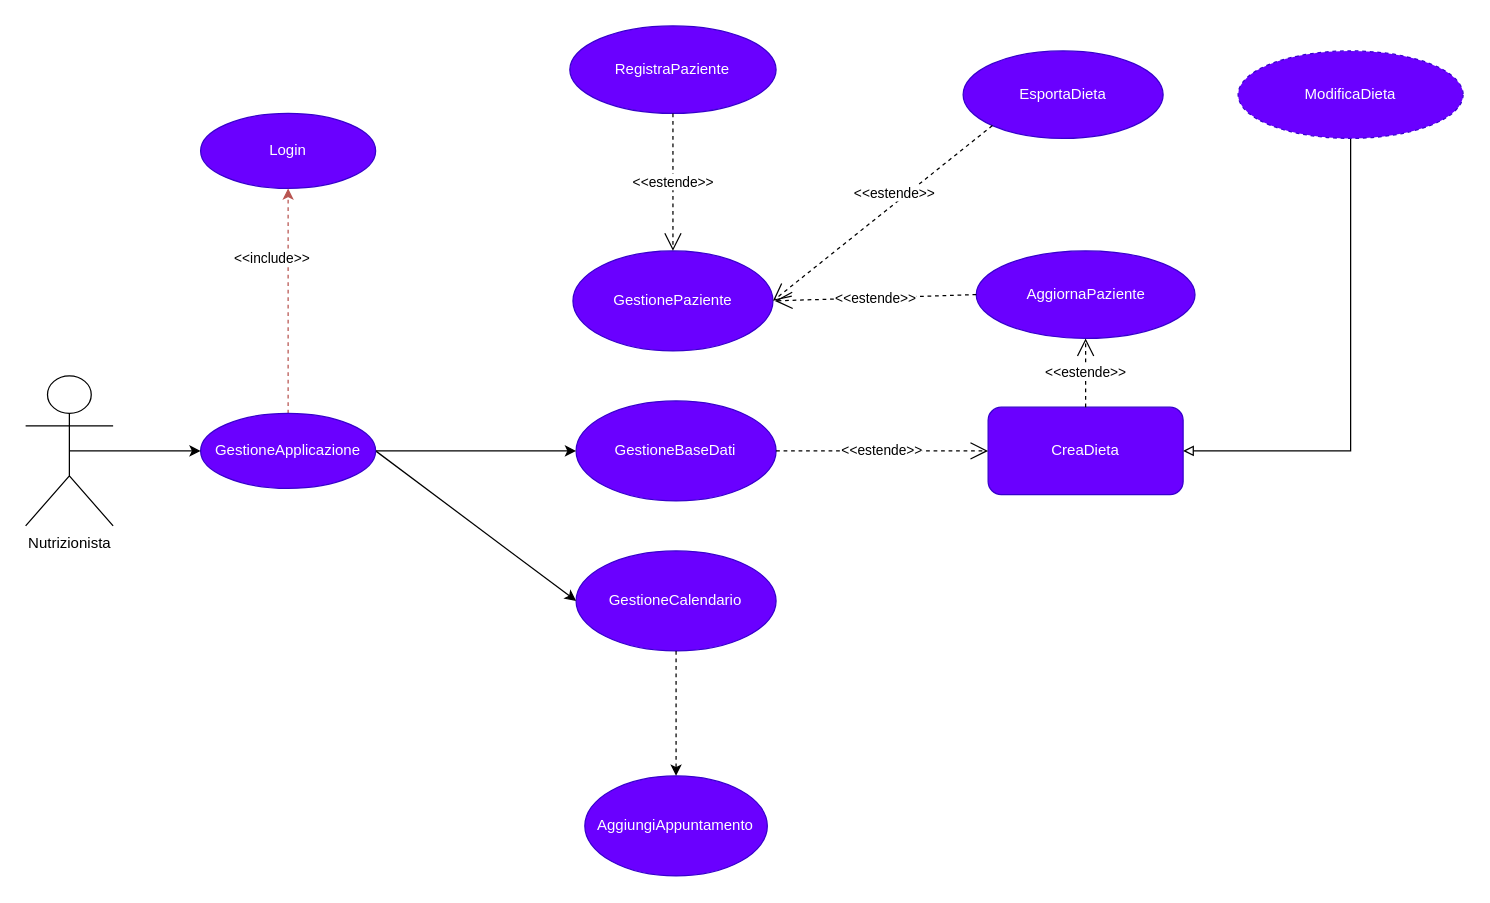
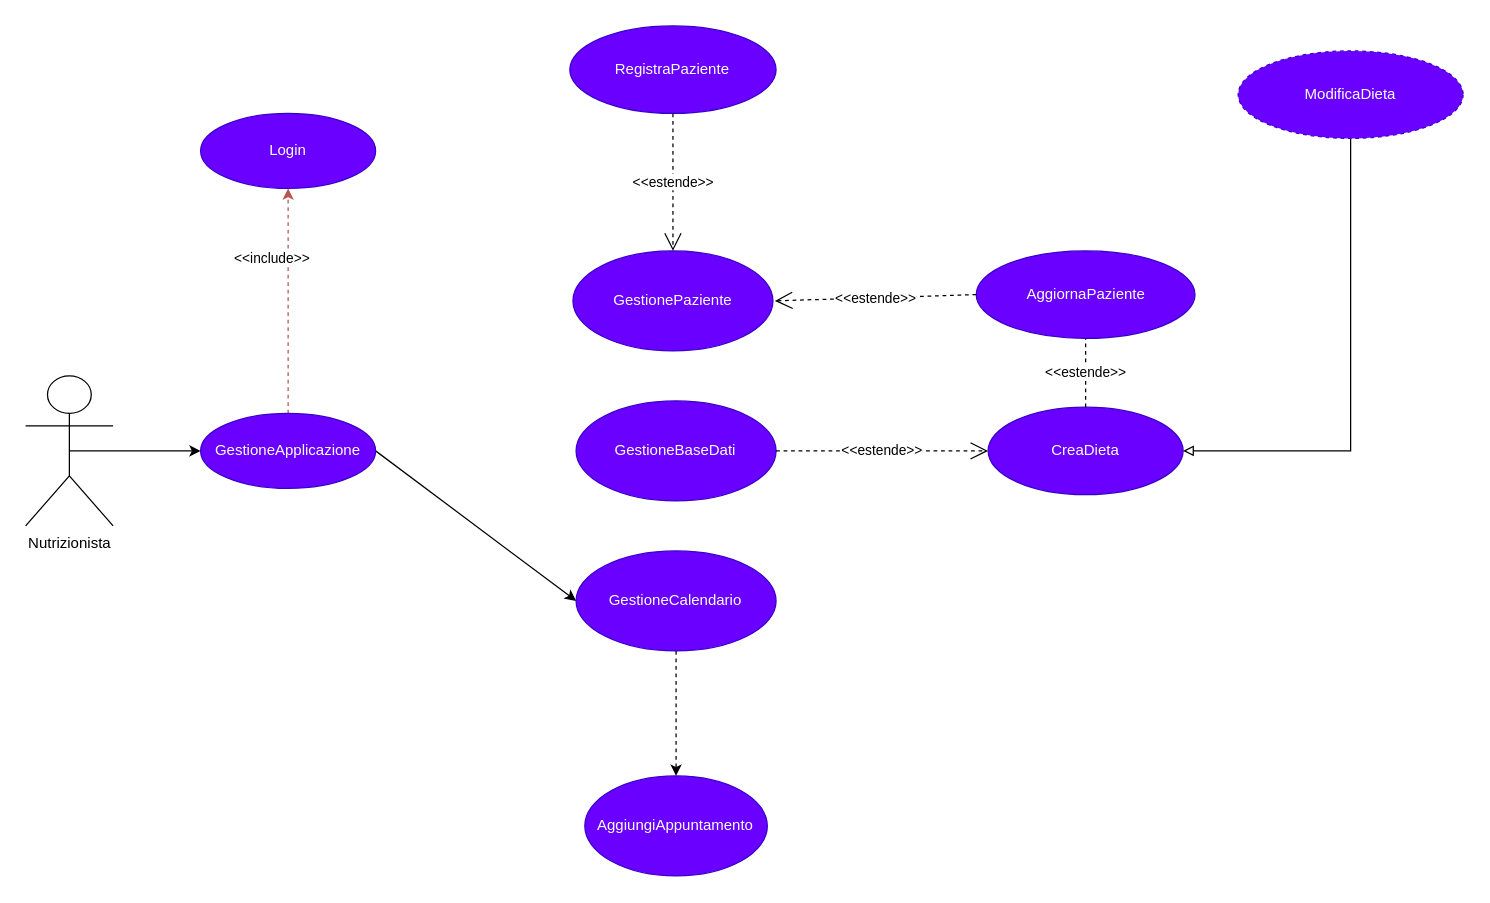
node "EsportaDieta": removed
edge "EsportaDieta" -> "GestionePaziente": removed, label "<<estende>>"
edge "CreaDieta" -> "AggiornaPaziente": arrowhead open -> none
edge "GestioneApplicazione" -> "GestioneBaseDati": removed
node "CreaDieta": shape rounded rectangle -> ellipse
